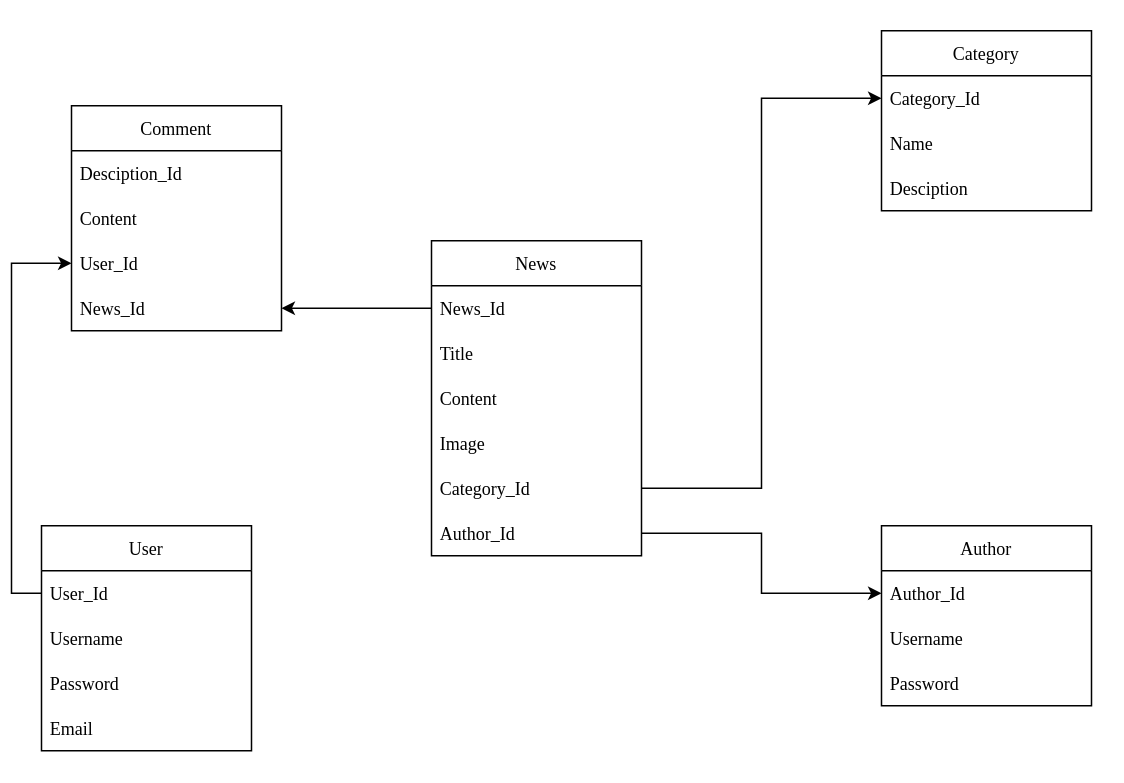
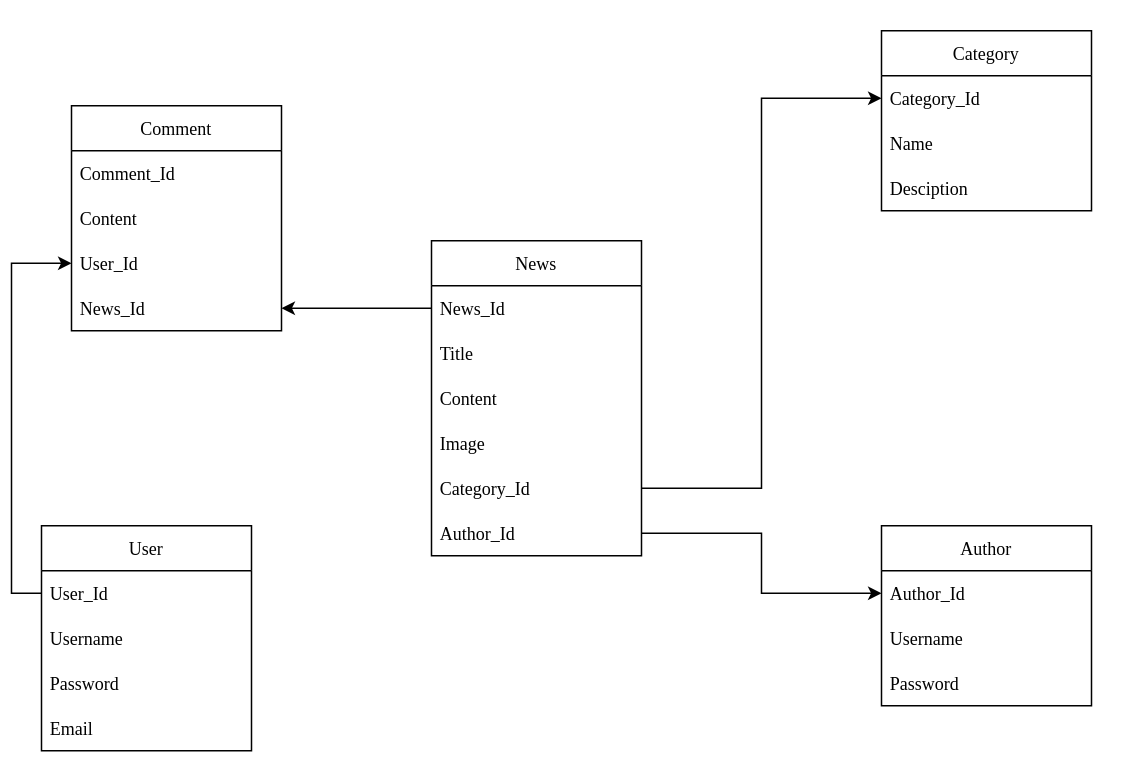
node "Desciption_Id": label "Desciption_Id" -> "Comment_Id"
